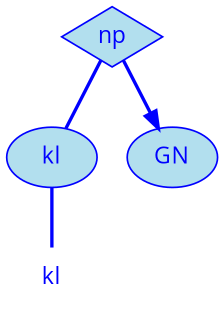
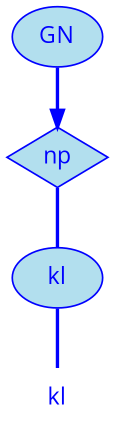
edge "np" -> "GN": reversed
